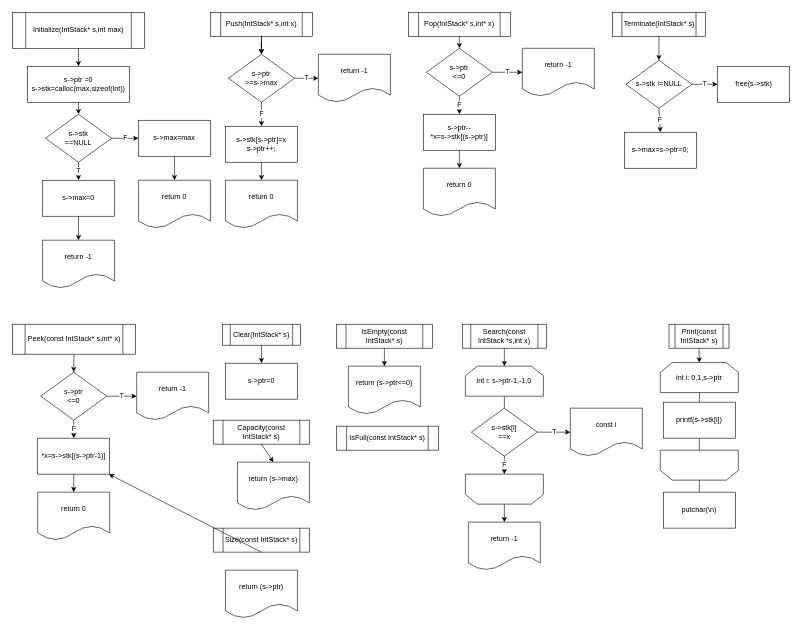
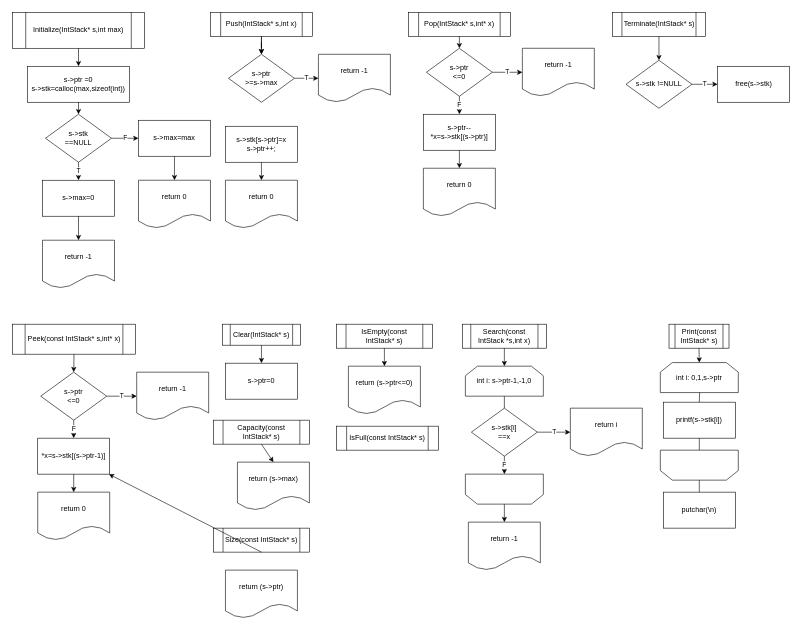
edge "s->ptr >=s->max" -> "s->stk[s->ptr]=x s->ptr++;": removed, label "F"
edge "s->stk !=NULL" -> "s->max=s->ptr=0;": removed, label "F"
node "s->max=s->ptr=0;": removed
node "const i": label "const i" -> "return i"
